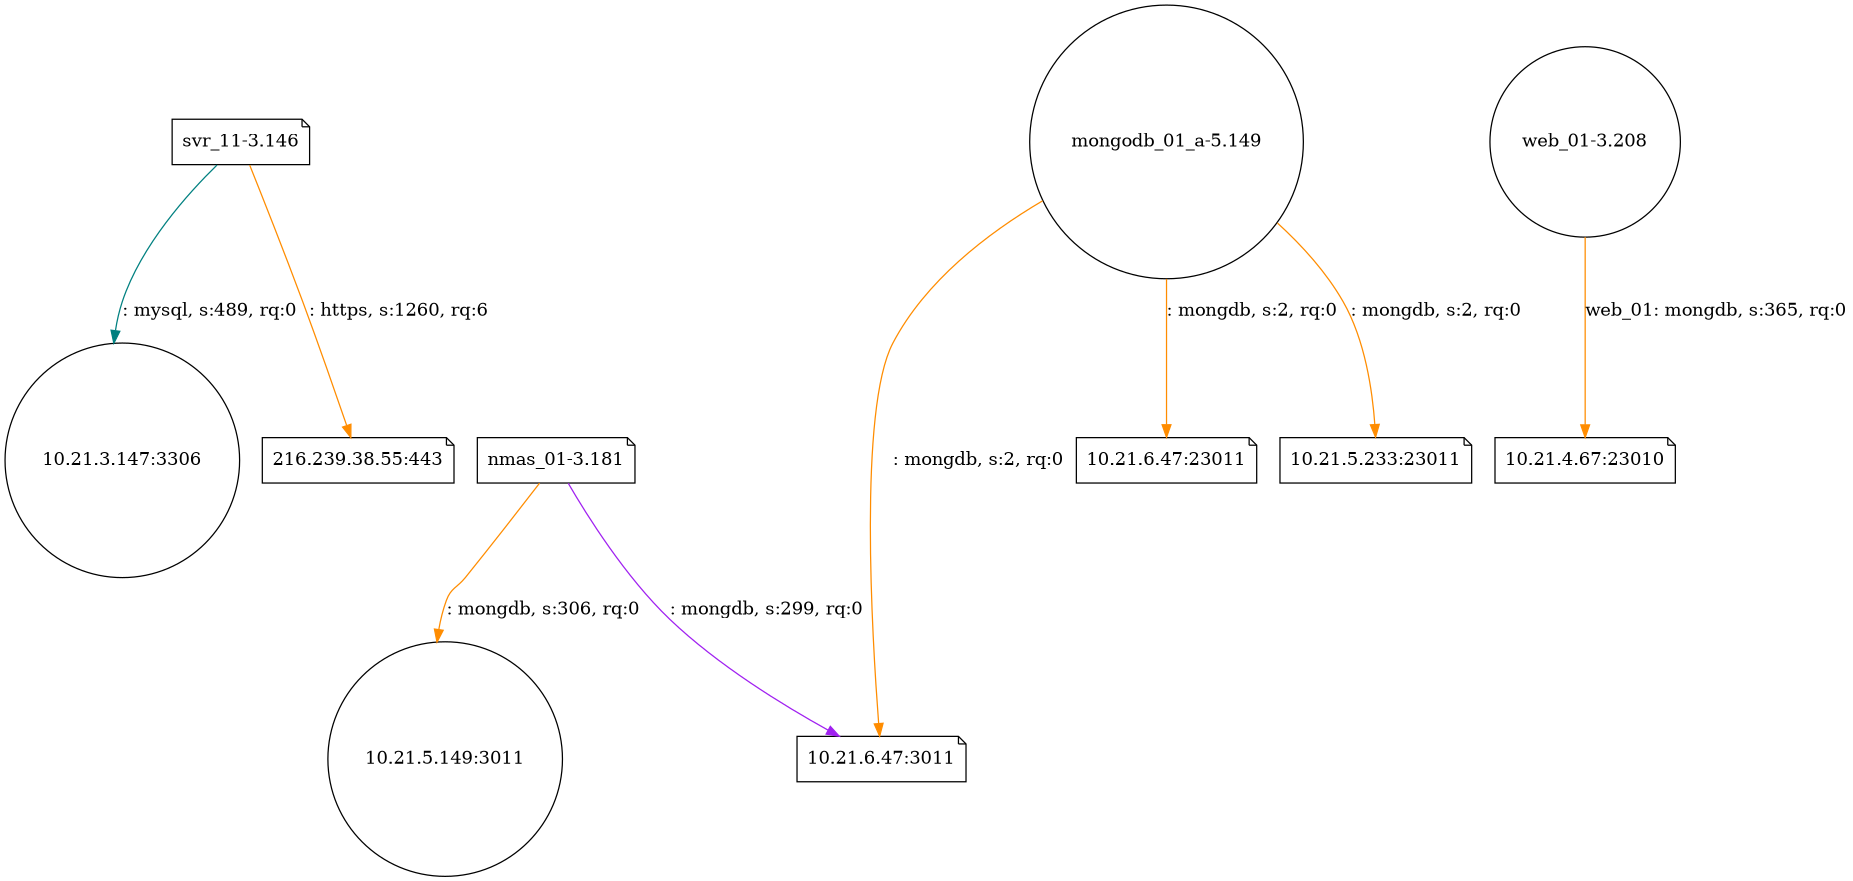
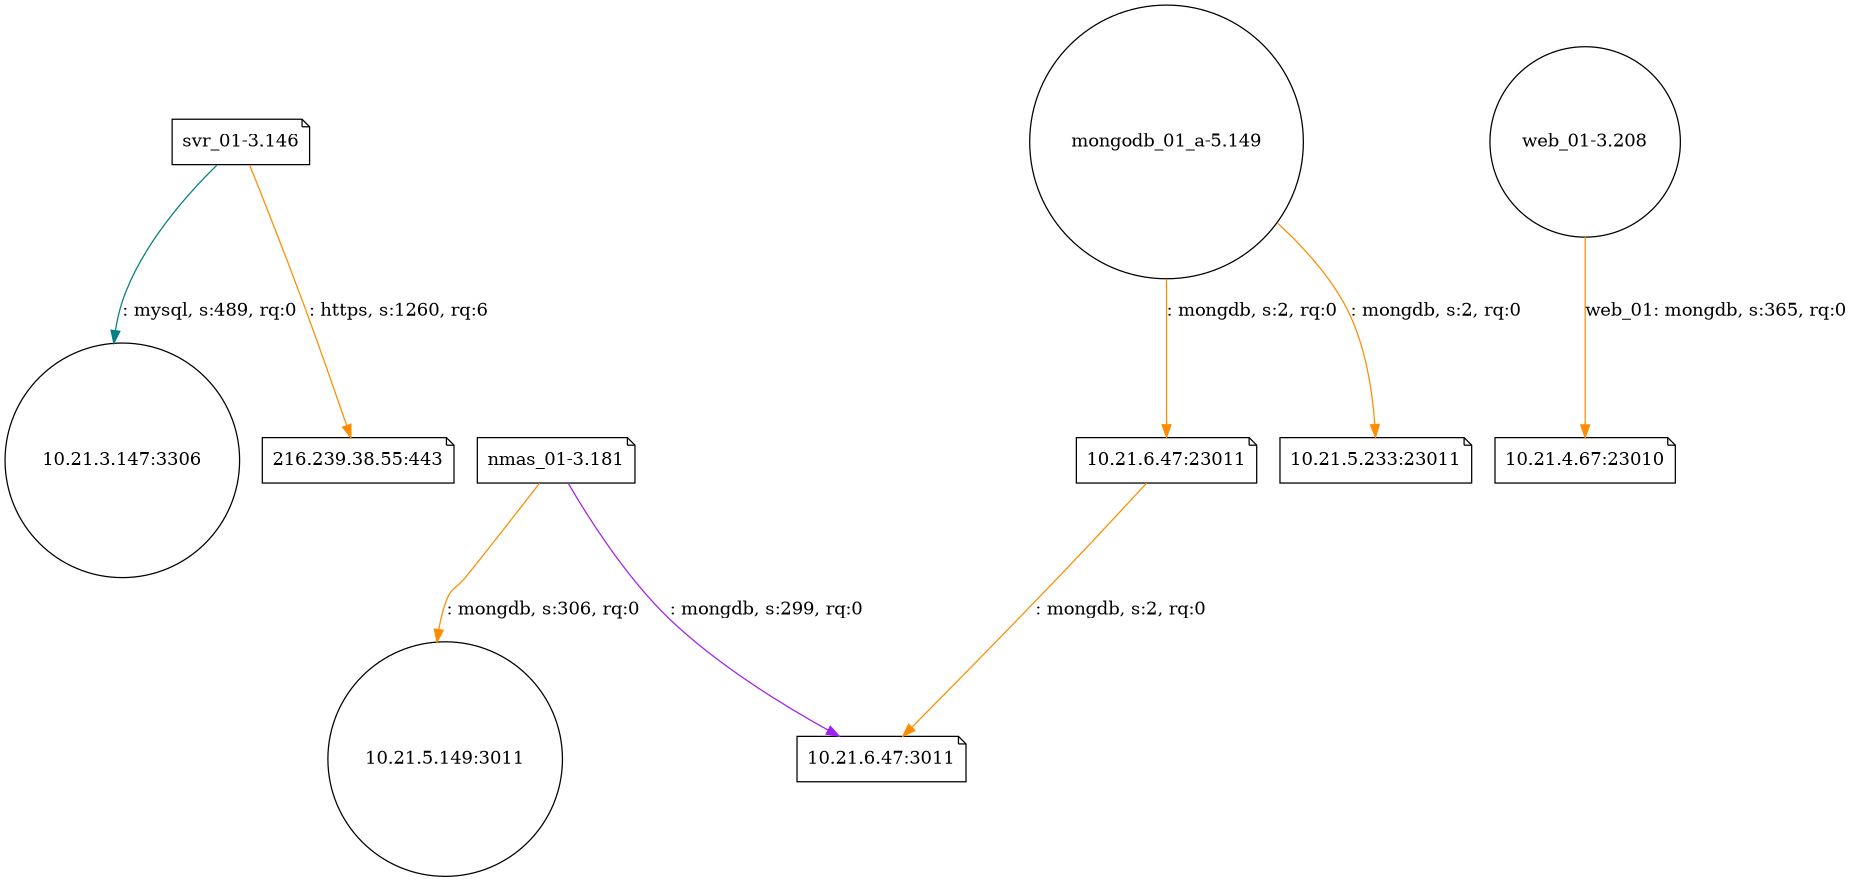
node "svr_11-3.146": label "svr_11-3.146" -> "svr_01-3.146"
edge "mongodb_01_a-5.149" -> "10.21.6.47:3011": now "10.21.6.47:23011" -> "10.21.6.47:3011"
